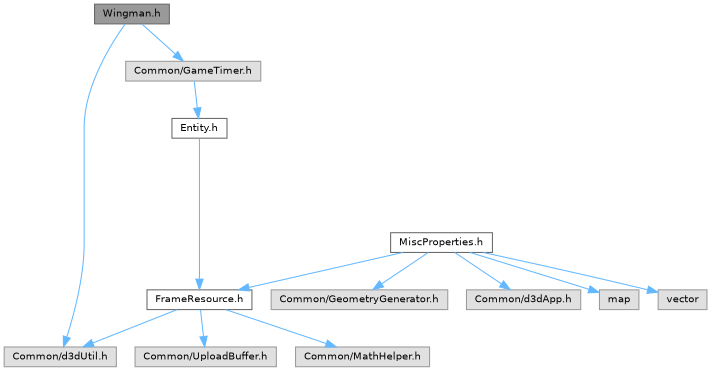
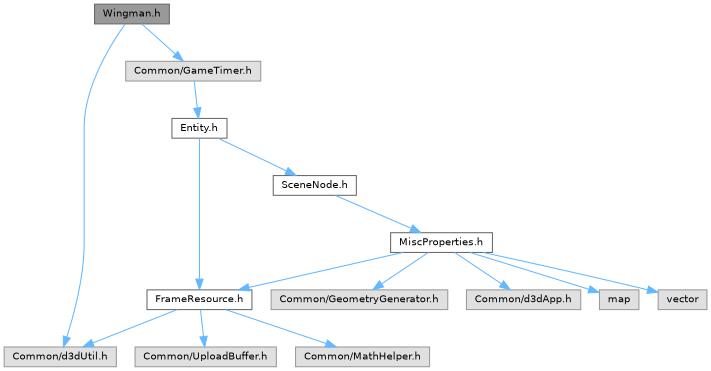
node "SceneNode.h": added
